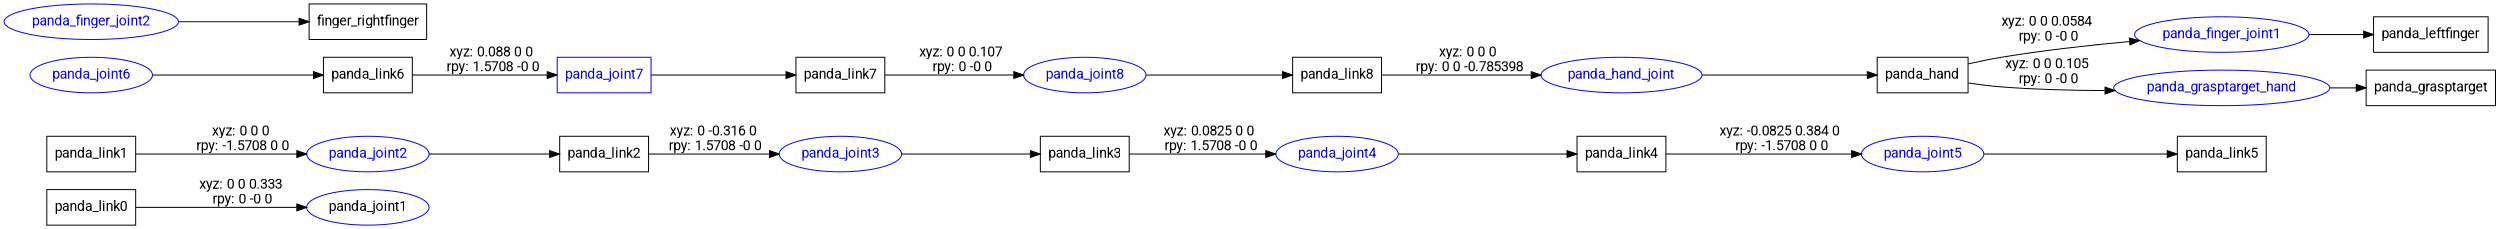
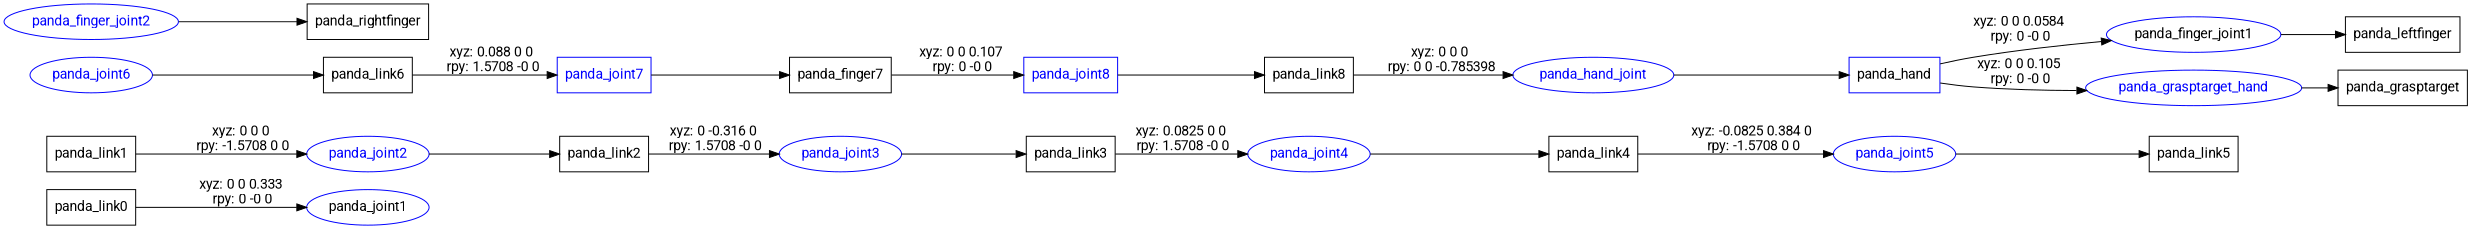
node "finger_rightfinger": label "finger_rightfinger" -> "panda_rightfinger"
node "panda_finger_joint1": fontcolor blue -> black
node "panda_link7": label "panda_link7" -> "panda_finger7"
node "panda_joint8": shape ellipse -> box
node "panda_hand": color black -> blue
